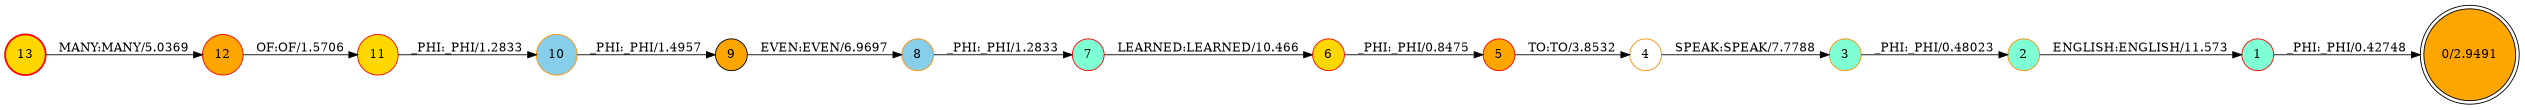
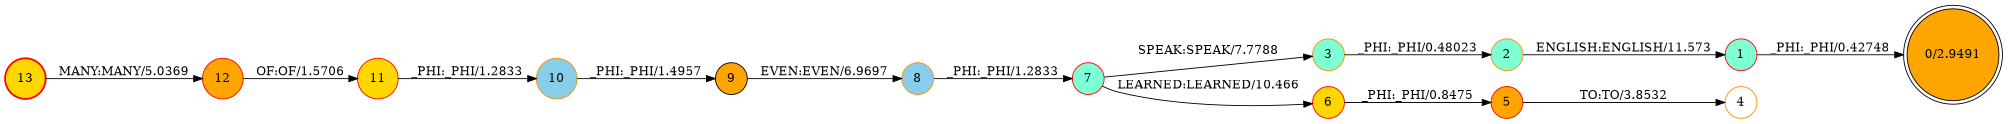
edge "4" -> "3": now "7" -> "3"
